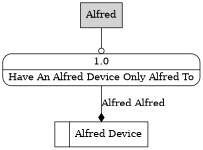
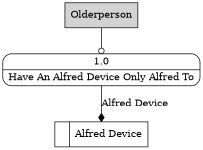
node "Alfred": label "Alfred" -> "Olderperson"
edge "1.0" -> "Alfred Device": label "Alfred Alfred" -> "Alfred Device"
